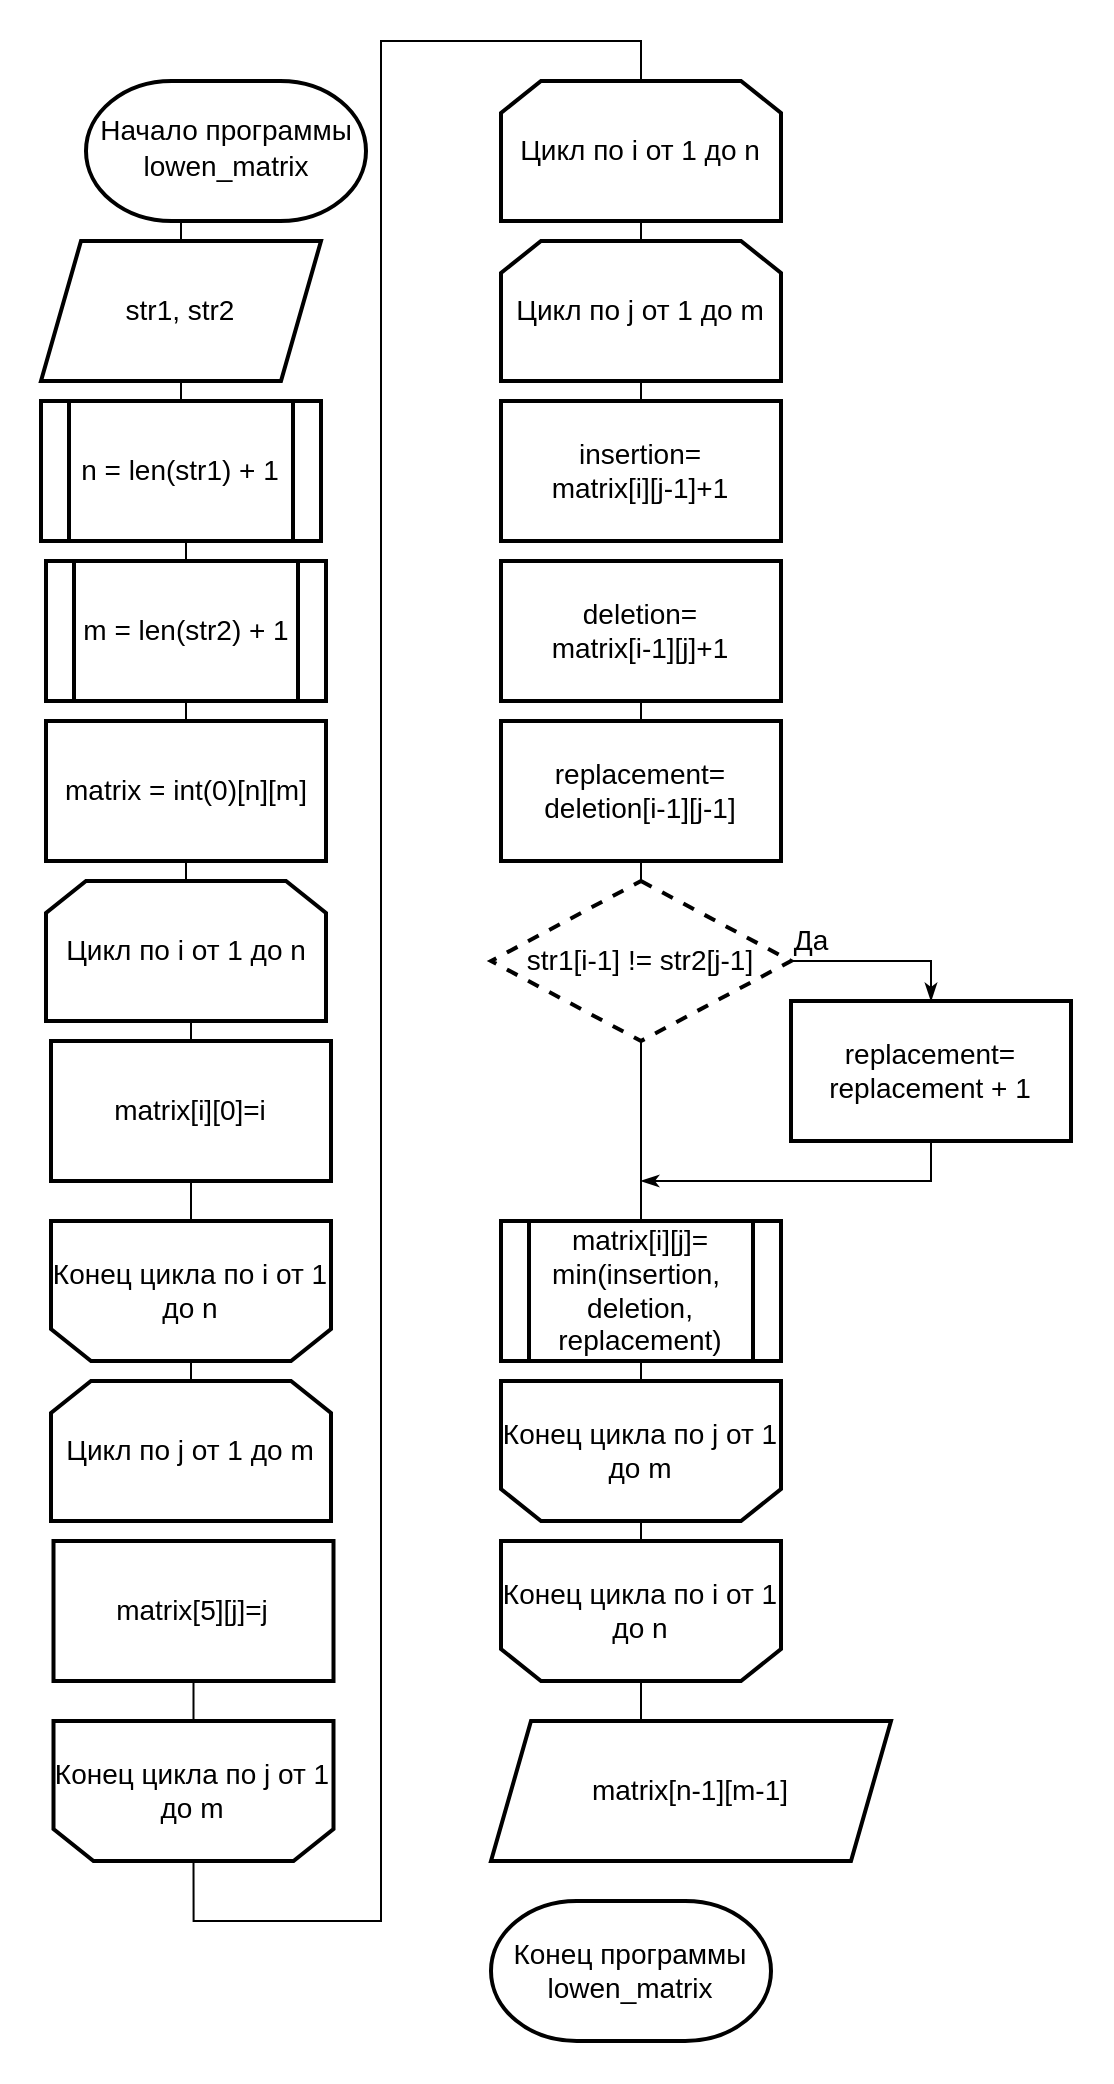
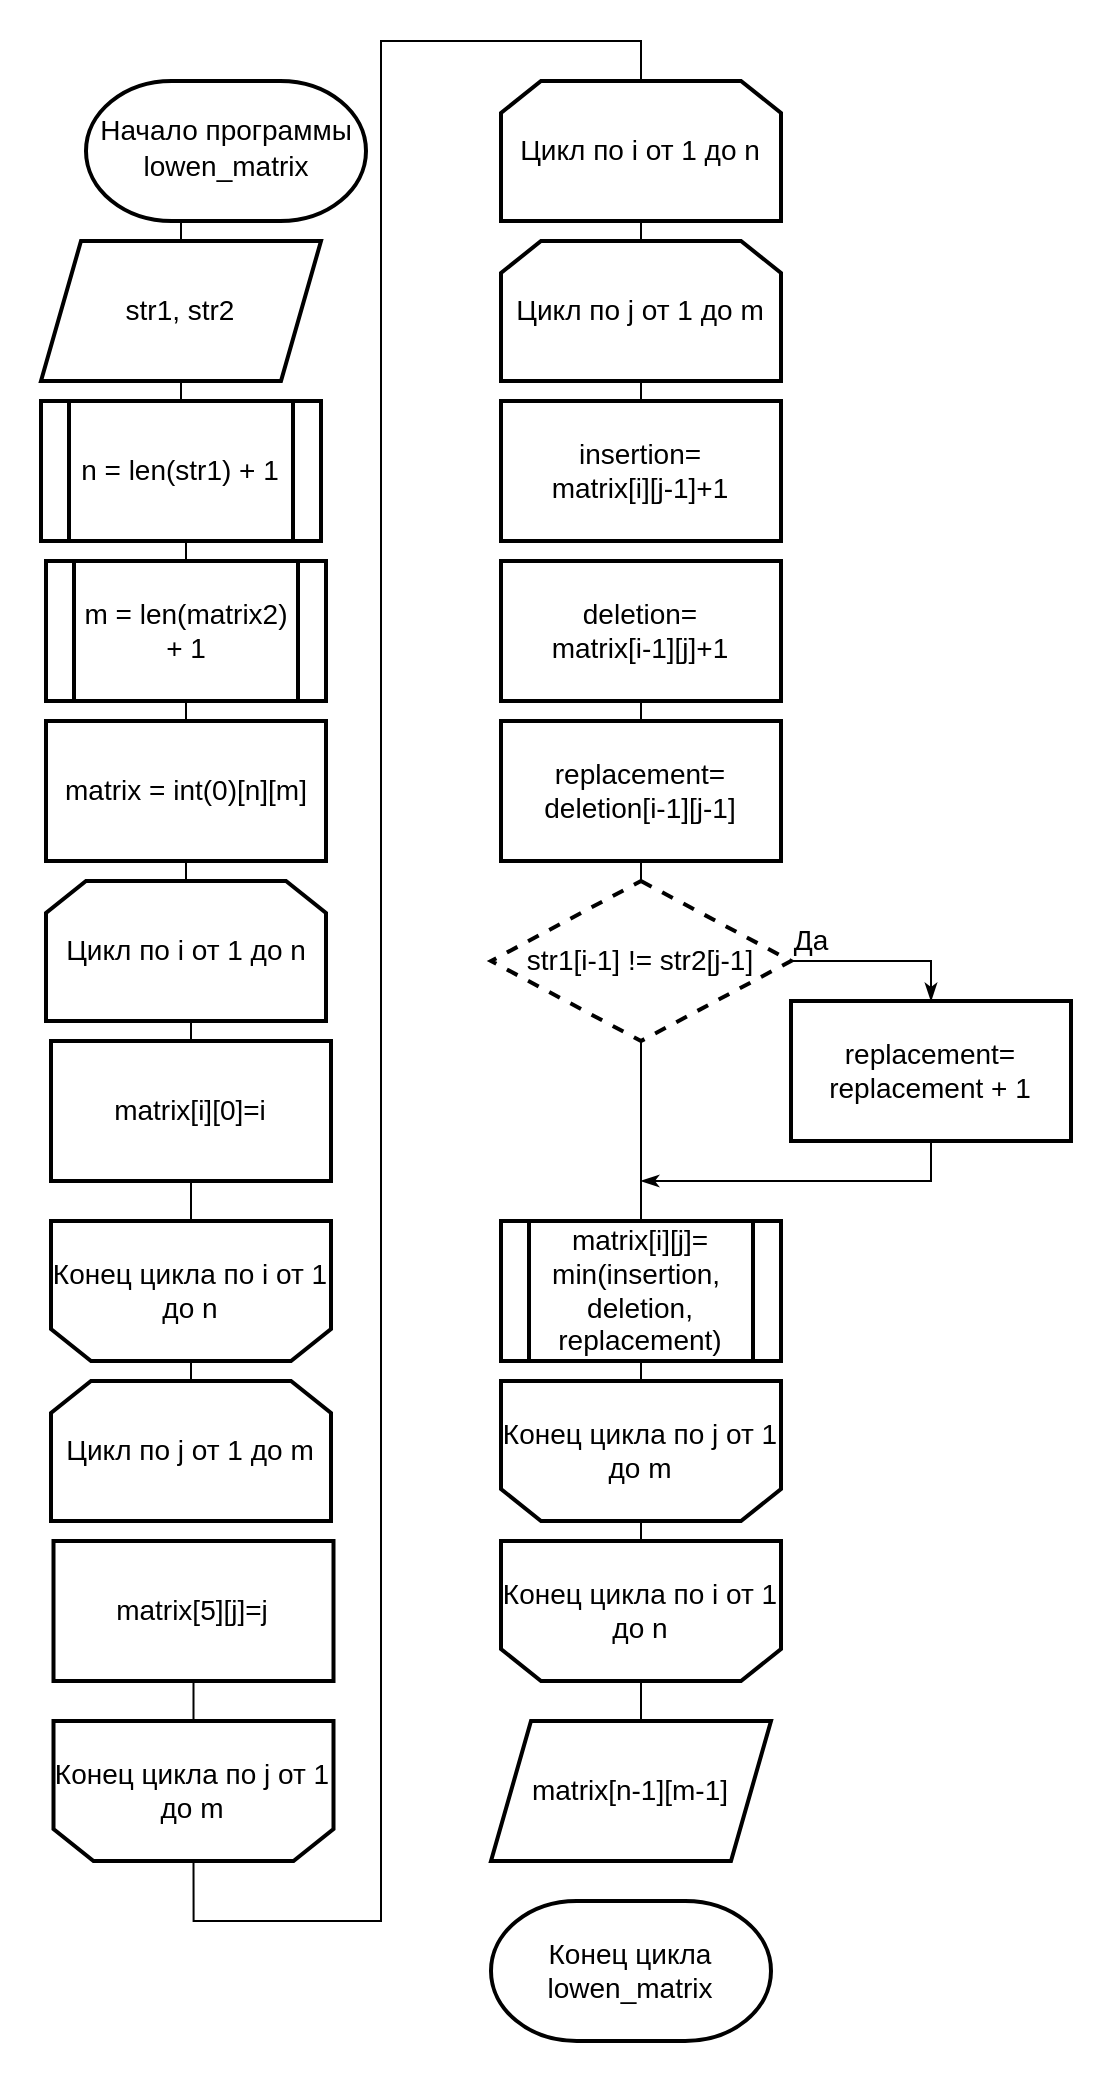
node "m = len(str2) + 1": label "m = len(str2) + 1" -> "m = len(matrix2) + 1"
node "matrix[n-1][m-1]": size 400x140 -> 280x140
node "Конец программы lowen_matrix": label "Конец программы lowen_matrix" -> "Конец цикла lowen_matrix"
